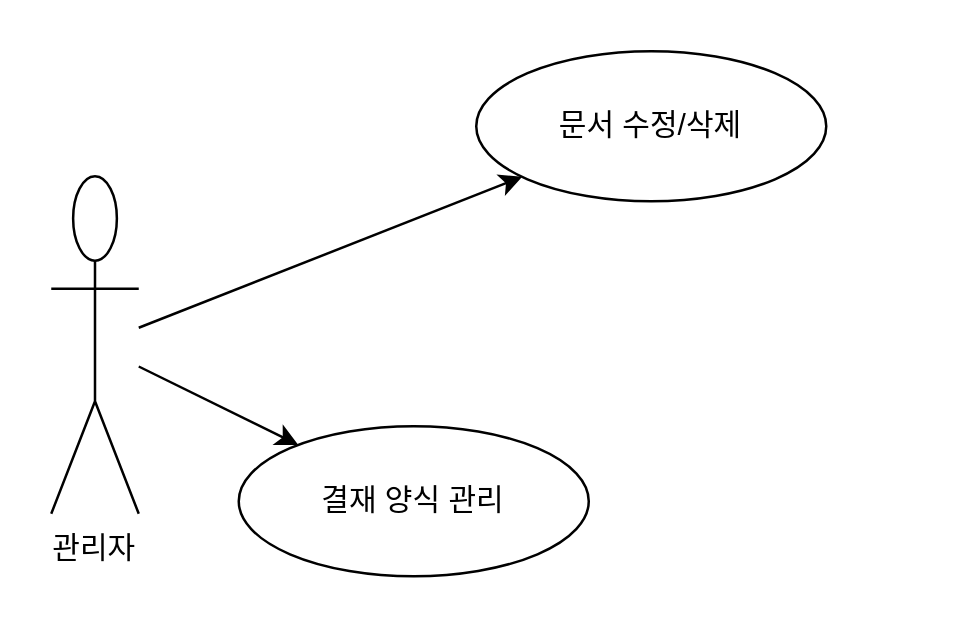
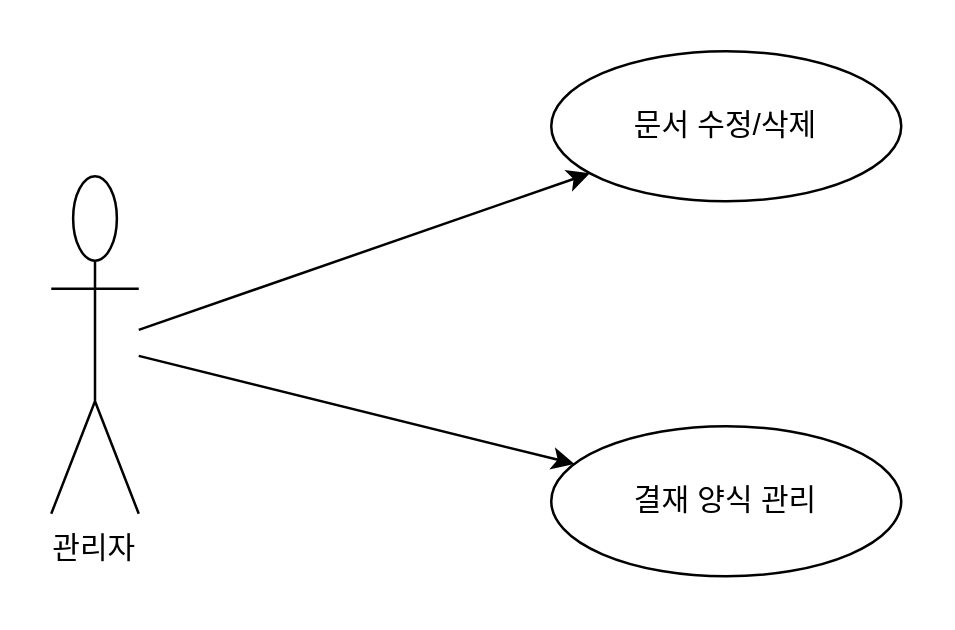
node "문서 수정/삭제": moved (651, 126) -> (726, 126)
node "결재 양식 관리": moved (414, 501) -> (726, 501)
